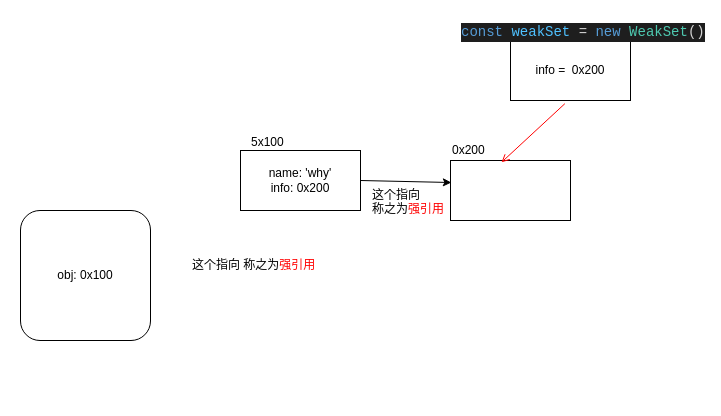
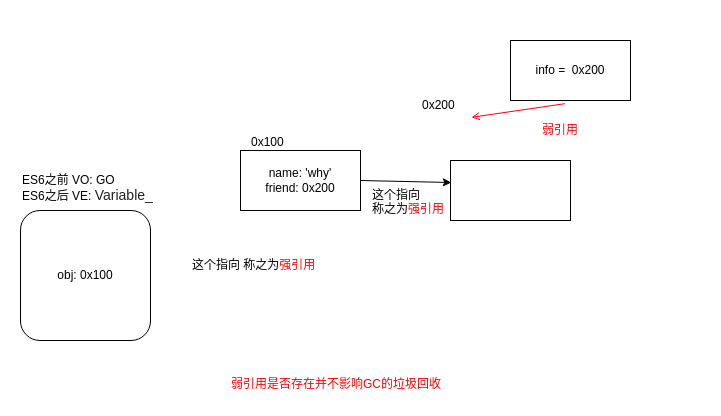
node "const weakSet = new WeakSet()": removed
node "弱引用": added
node "5x100": label "5x100" -> "0x100"
node "0x200": moved (476, 151) -> (446, 106)
node "name: 'why' info: 0x200": label "name: 'why' info: 0x200" -> "name: 'why' friend: 0x200"
node "ES6之前 VO: GO ES6之后 VE: Variable_": added
node "弱引用是否存在并不影响GC的垃圾回收": added
